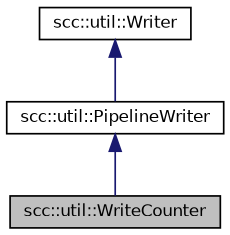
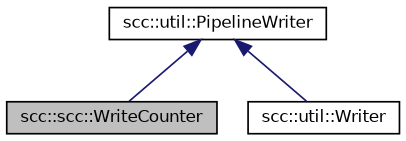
edge "scc::util::PipelineWriter" -> "scc::util::Writer": reversed
node "scc::util::WriteCounter": label "scc::util::WriteCounter" -> "scc::scc::WriteCounter"
